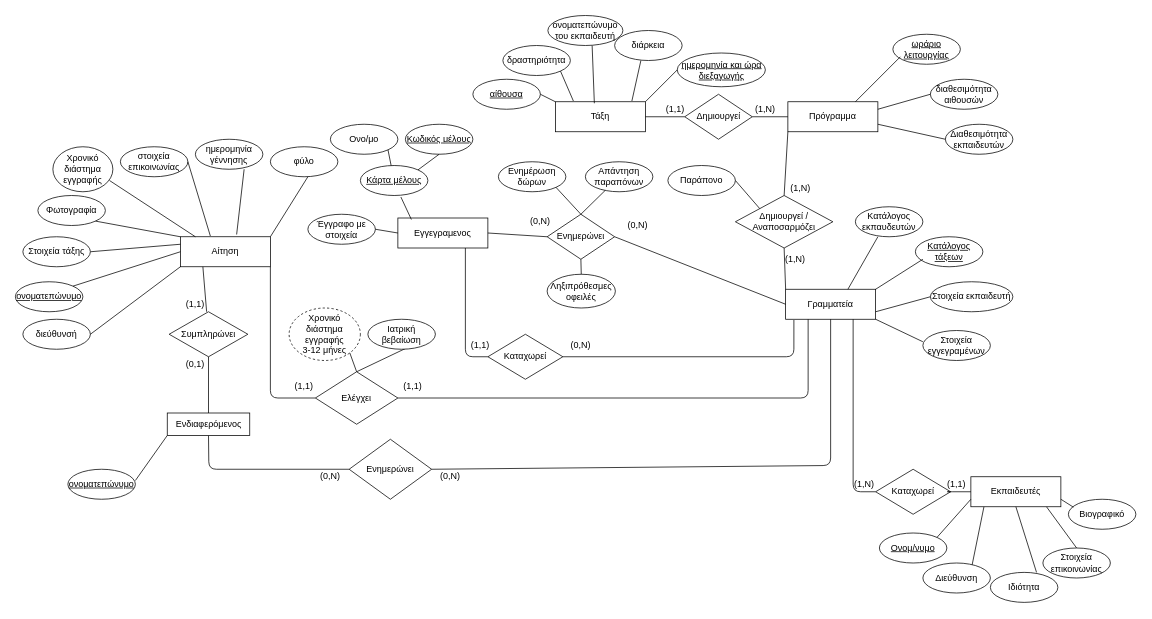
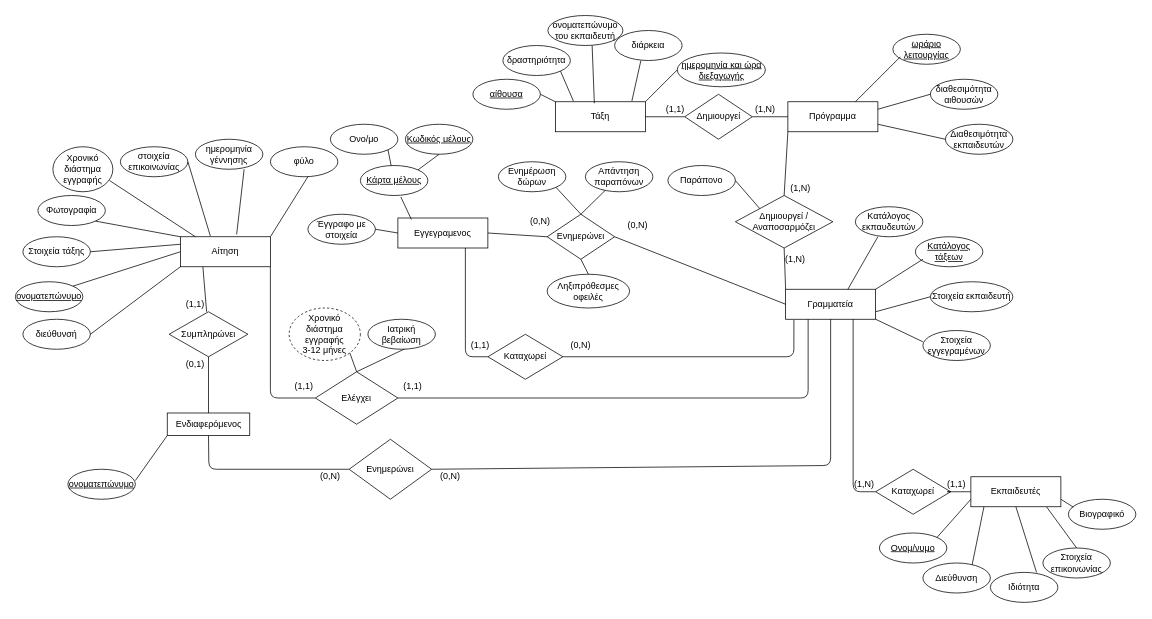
node "Ληξιπρόθεσμες οφειλές": size 68x34 -> 83x34
